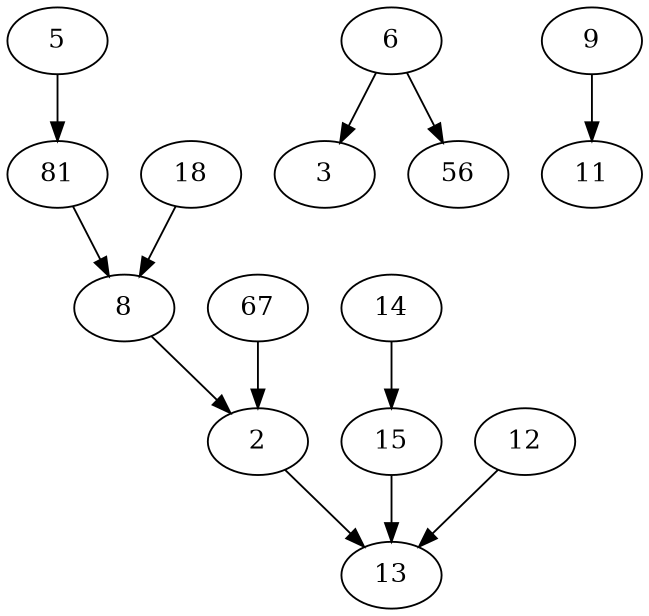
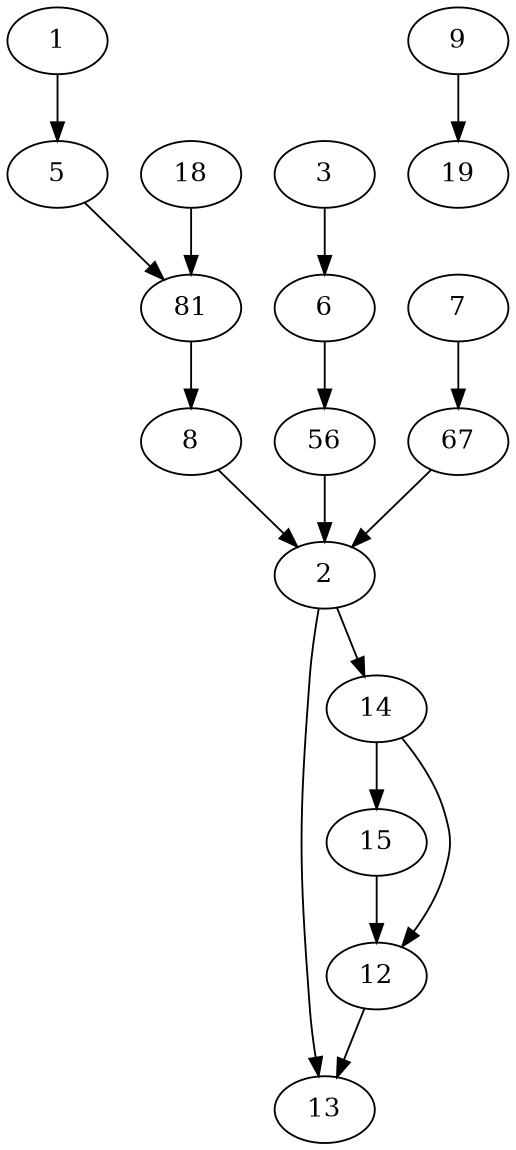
node "1": added
edge "6" -> "3": reversed
node "11": label "11" -> "19"
edge "18" -> "8": now "18" -> "81"
node "7": added
edge "56" -> "2": added
edge "15" -> "13": now "15" -> "12"
edge "2" -> "14": added
edge "14" -> "12": added
